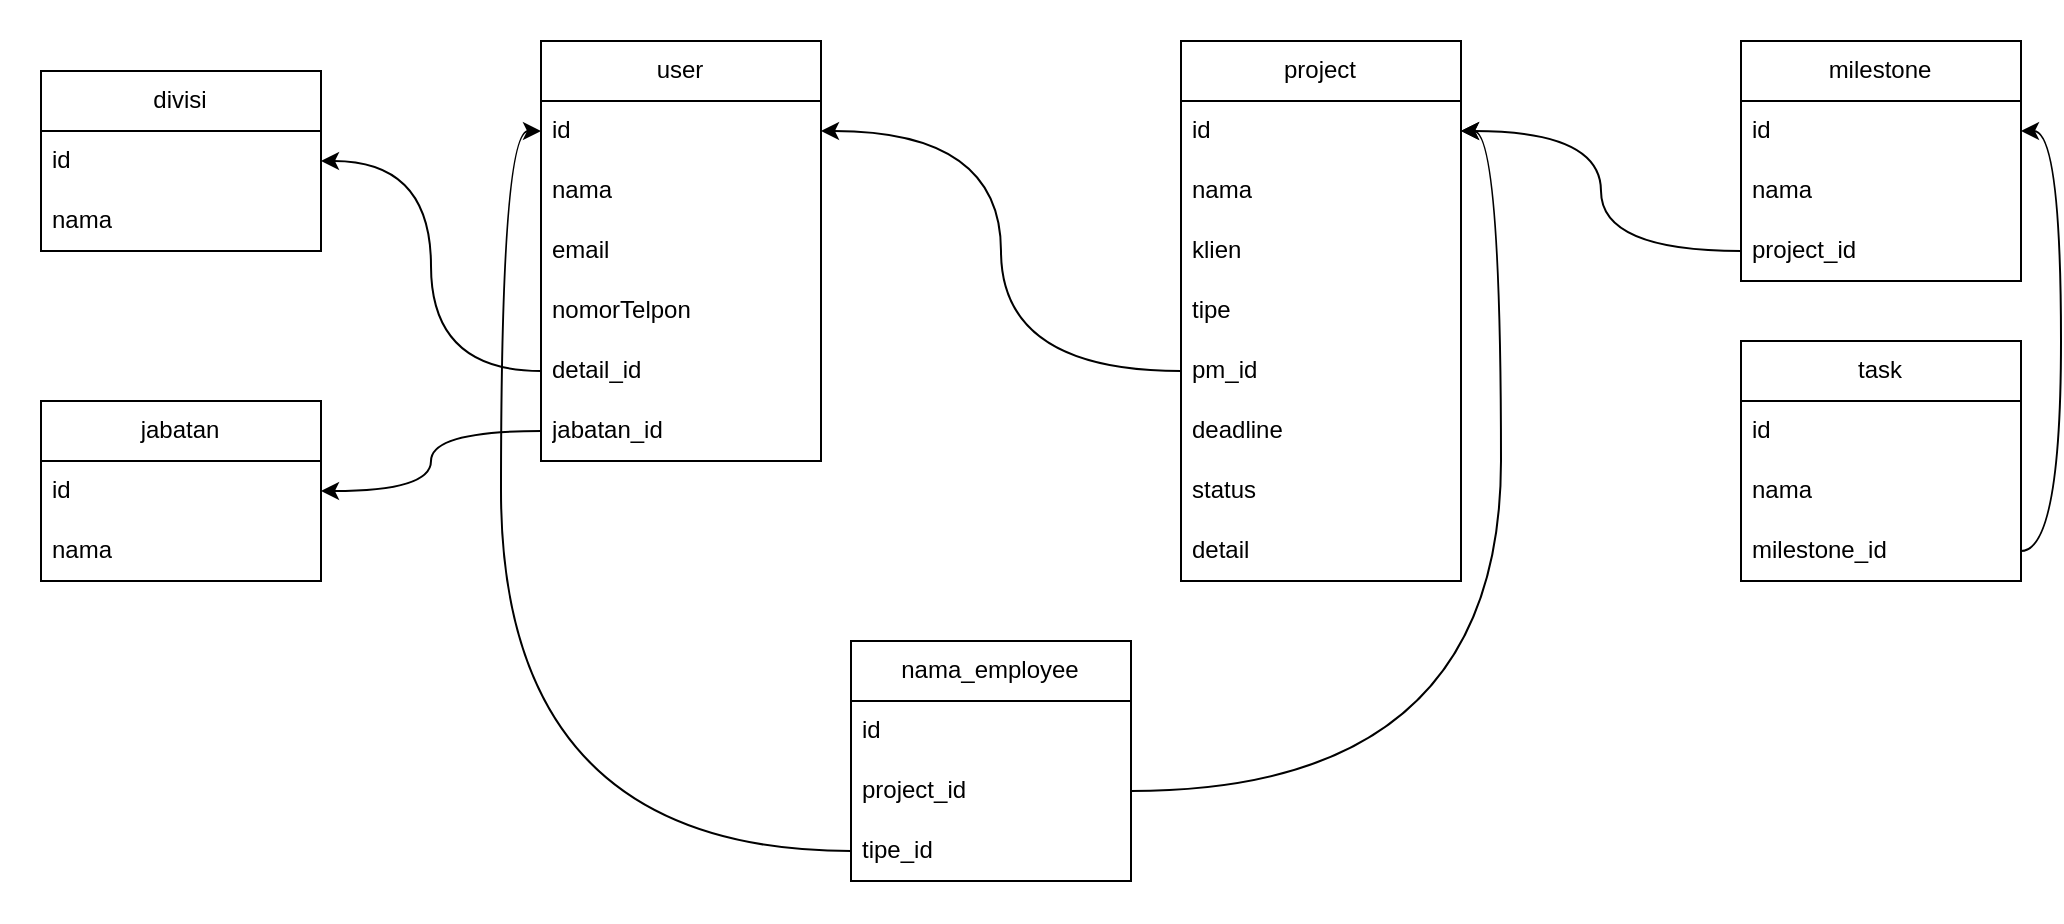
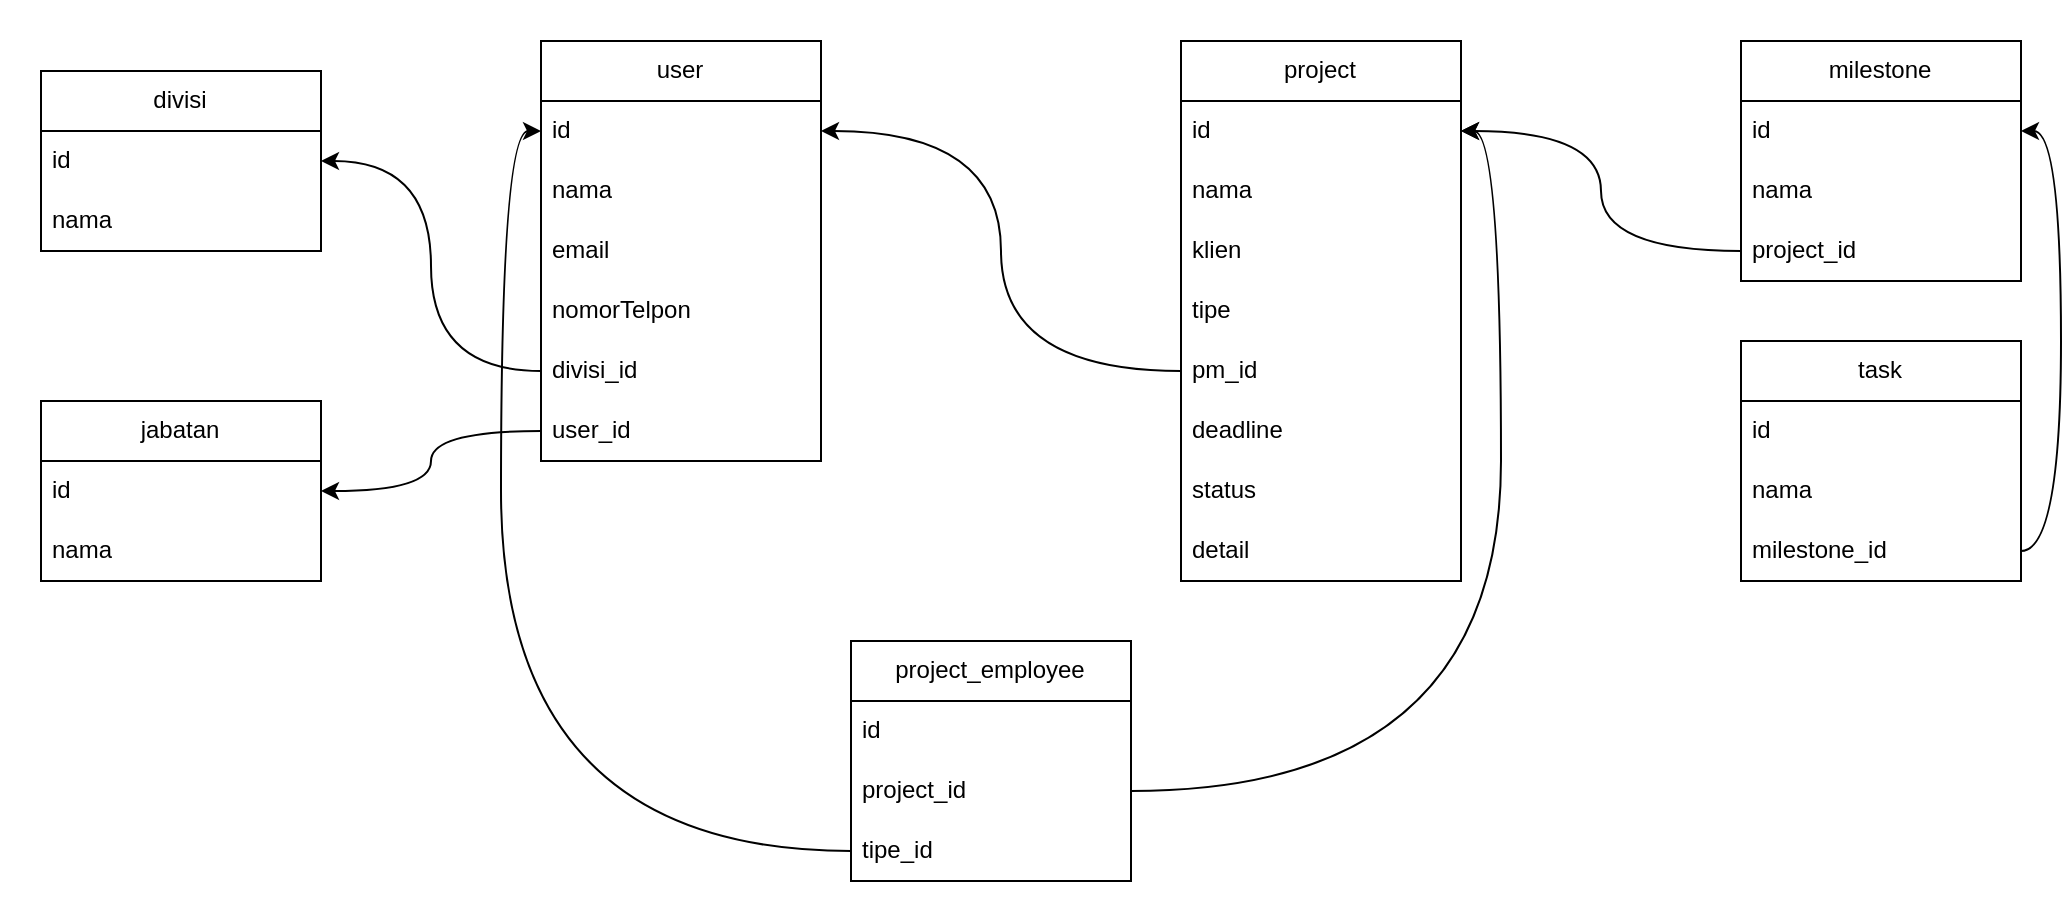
node "detail_id": label "detail_id" -> "divisi_id"
node "jabatan_id": label "jabatan_id" -> "user_id"
node "nama_employee": label "nama_employee" -> "project_employee"
